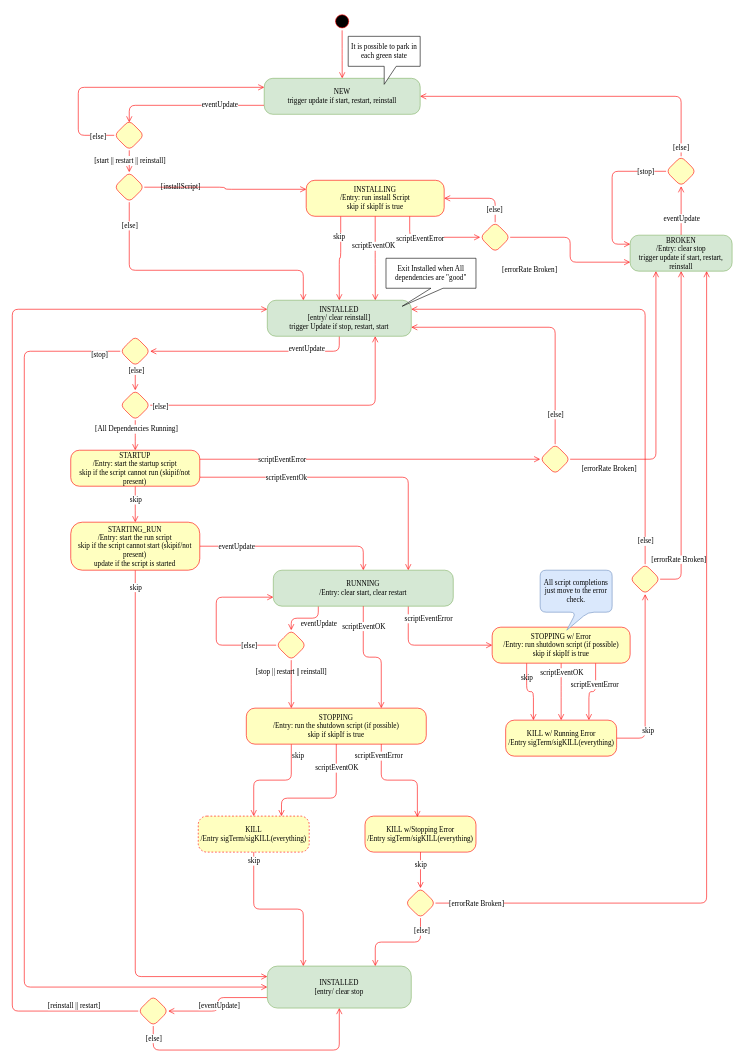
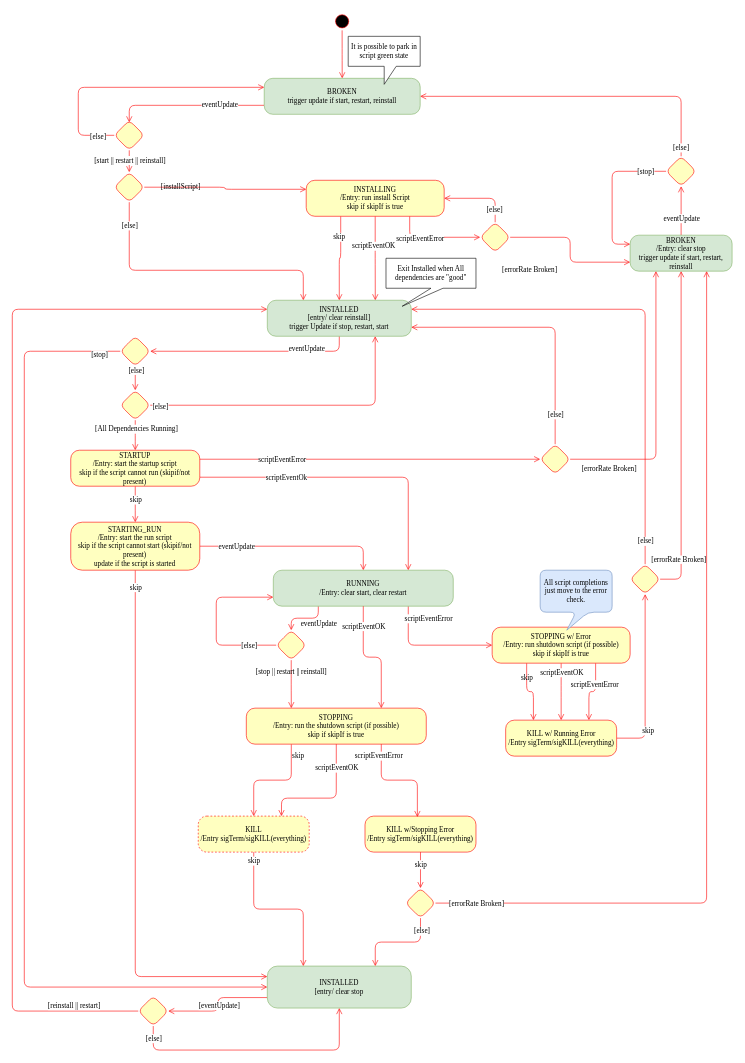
node "It is possible to park in each green state": label "It is possible to park in each green state" -> "It is possible to park in script green state"
node "NEW trigger update if start, restart, reinstall": label "NEW trigger update if start, restart, reinstall" -> "BROKEN trigger update if start, restart, reinstall"
